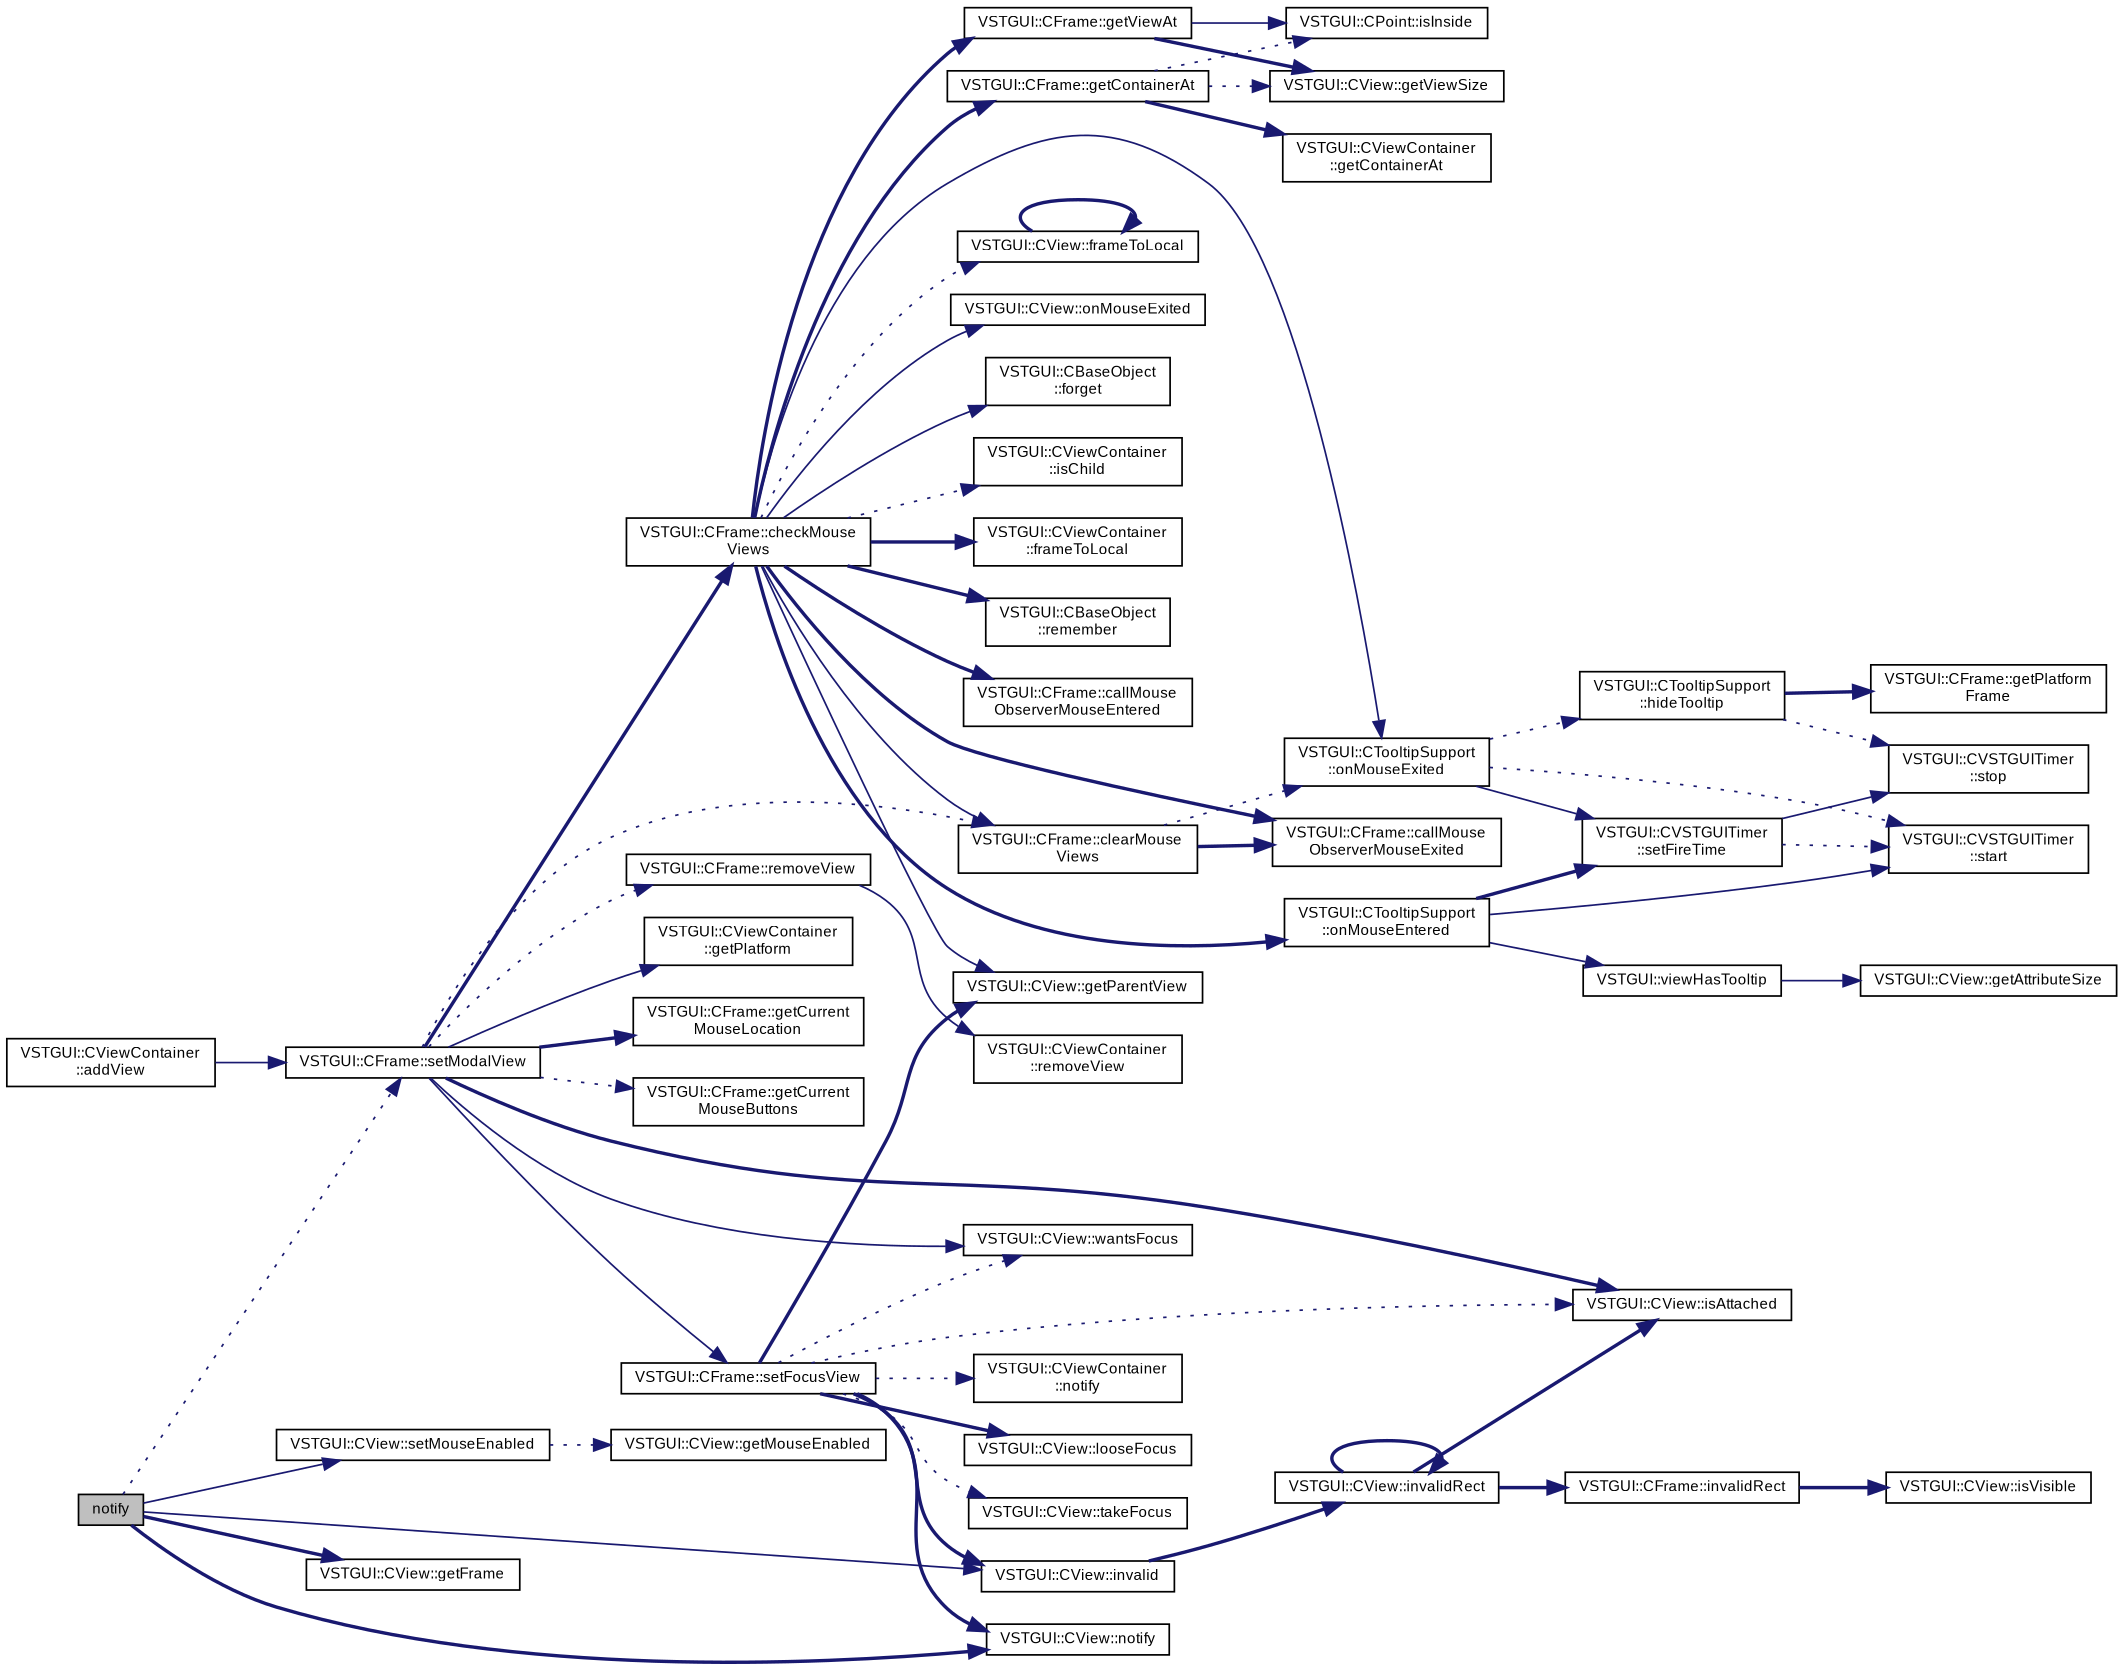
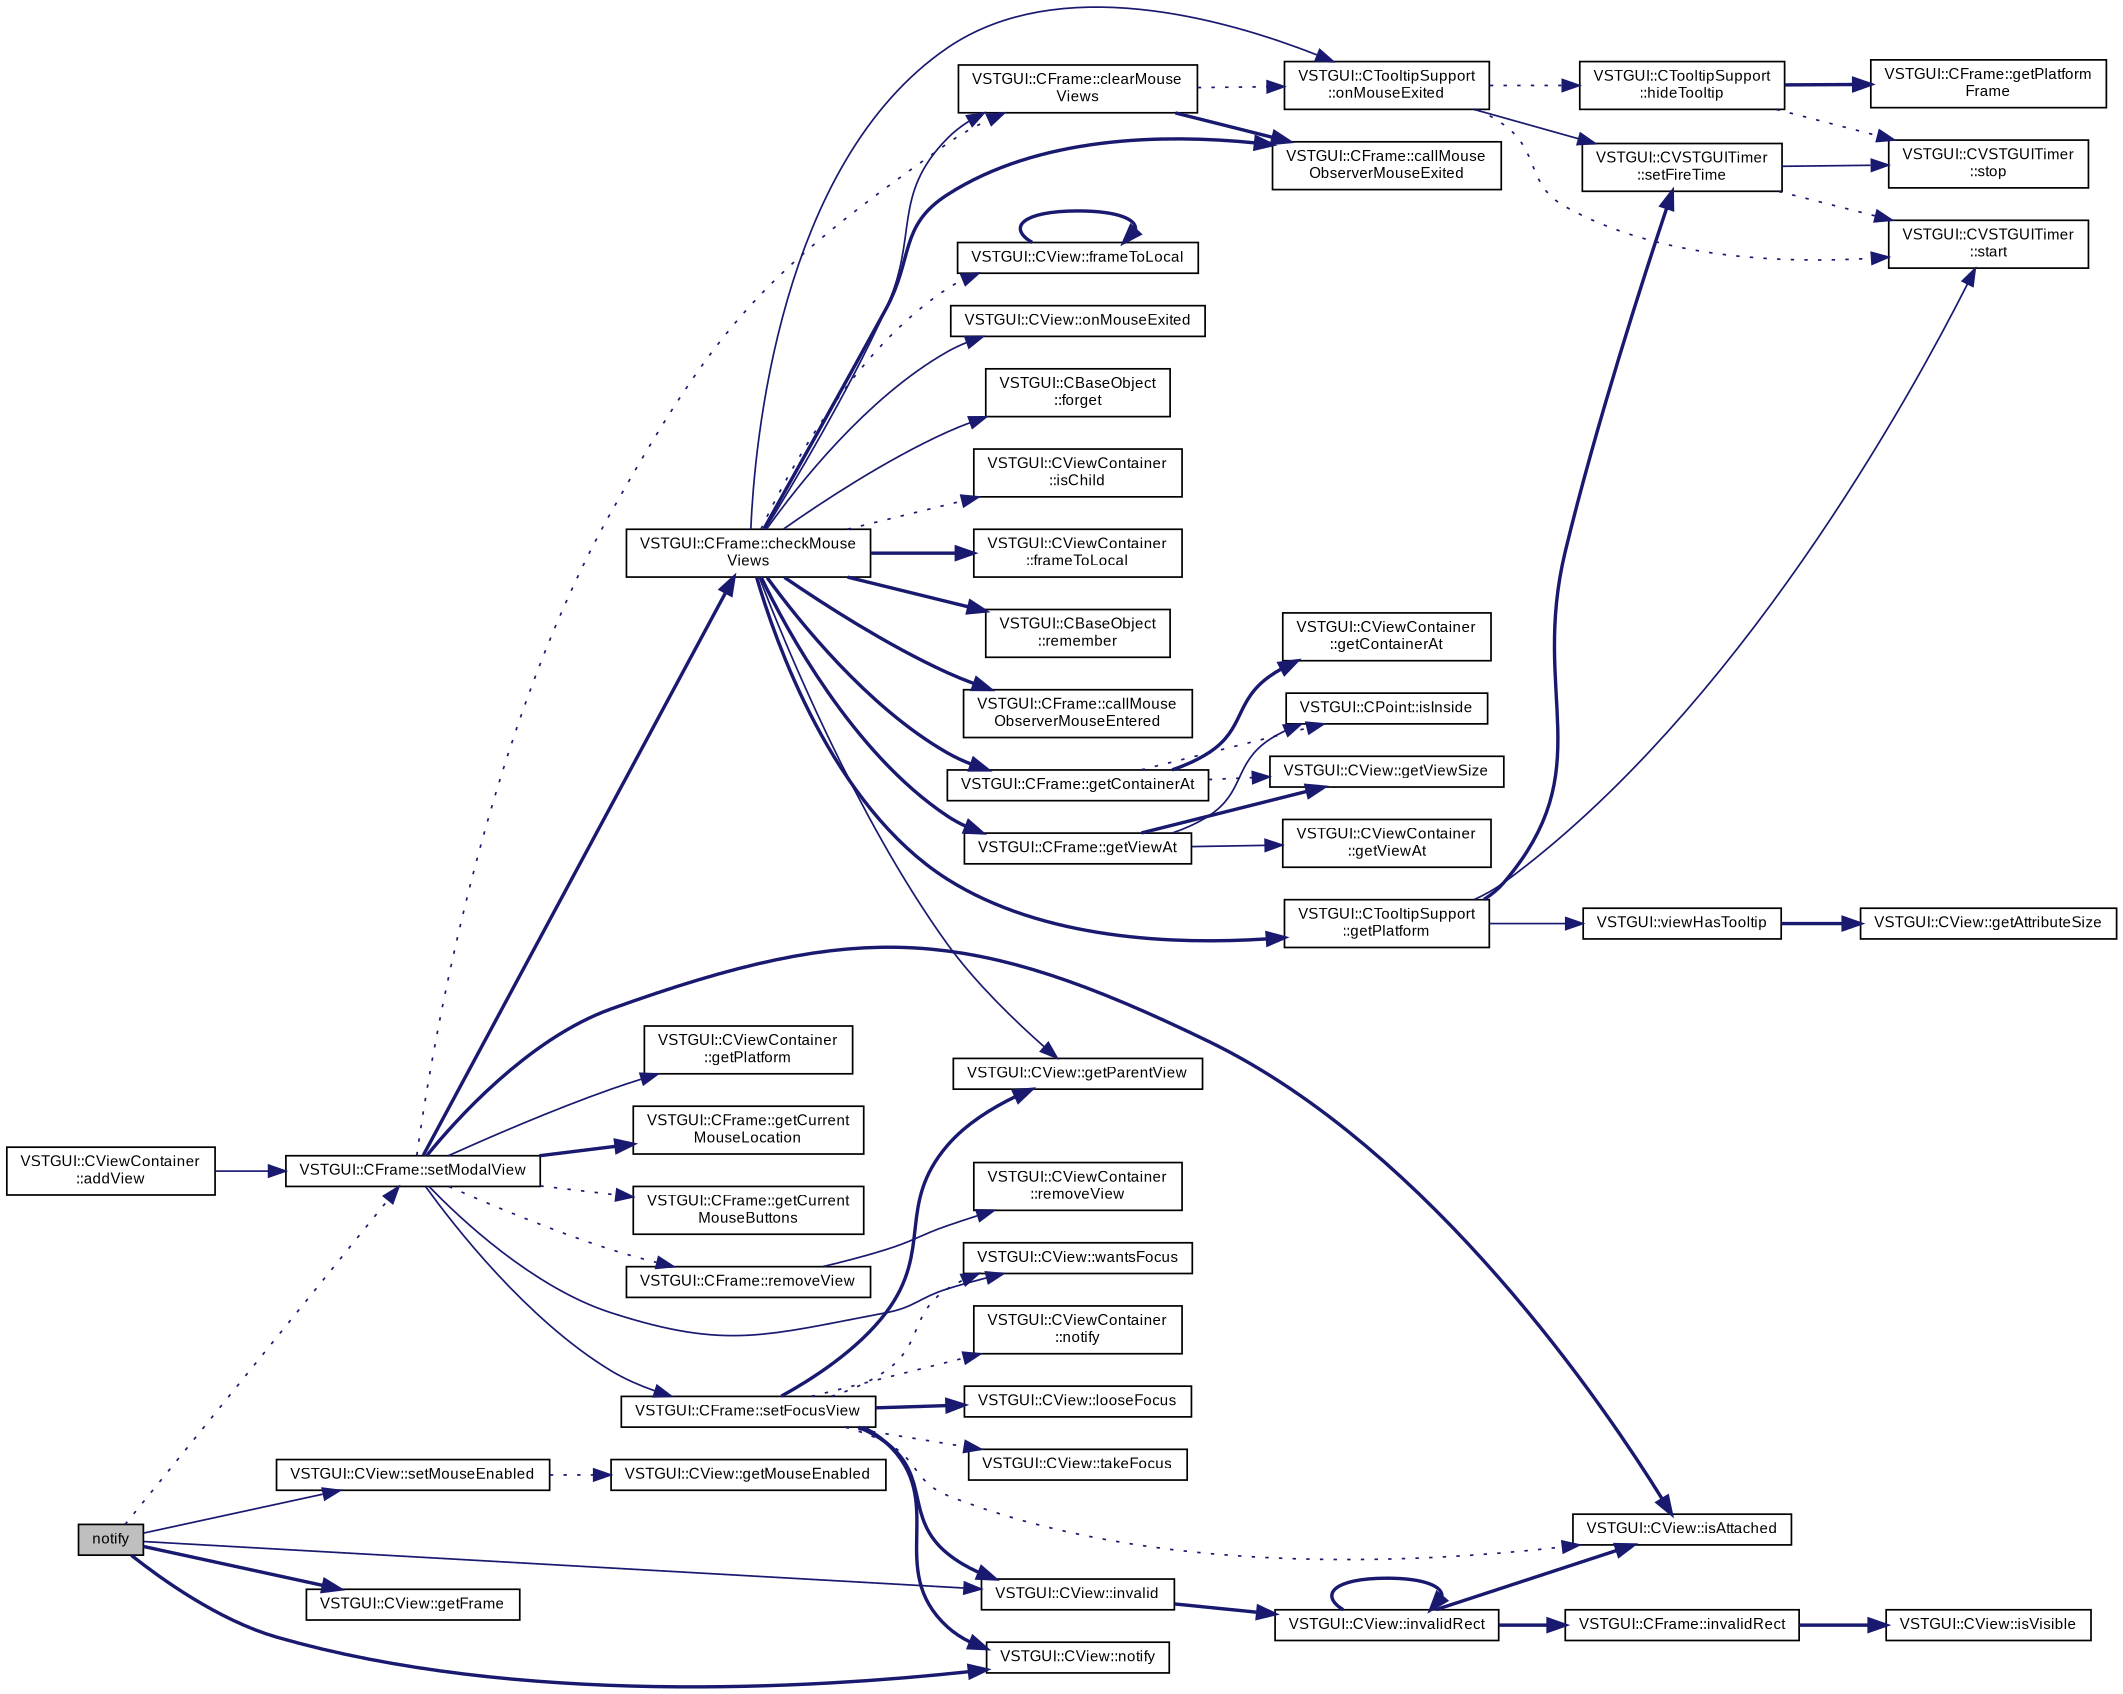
node "VSTGUI::CViewContainer ::getViewAt": added
node "VSTGUI::CTooltipSupport ::onMouseEntered": label "VSTGUI::CTooltipSupport ::onMouseEntered" -> "VSTGUI::CTooltipSupport ::getPlatform"
edge "VSTGUI::viewHasTooltip" -> "VSTGUI::CView::getAttributeSize": style solid -> bold
